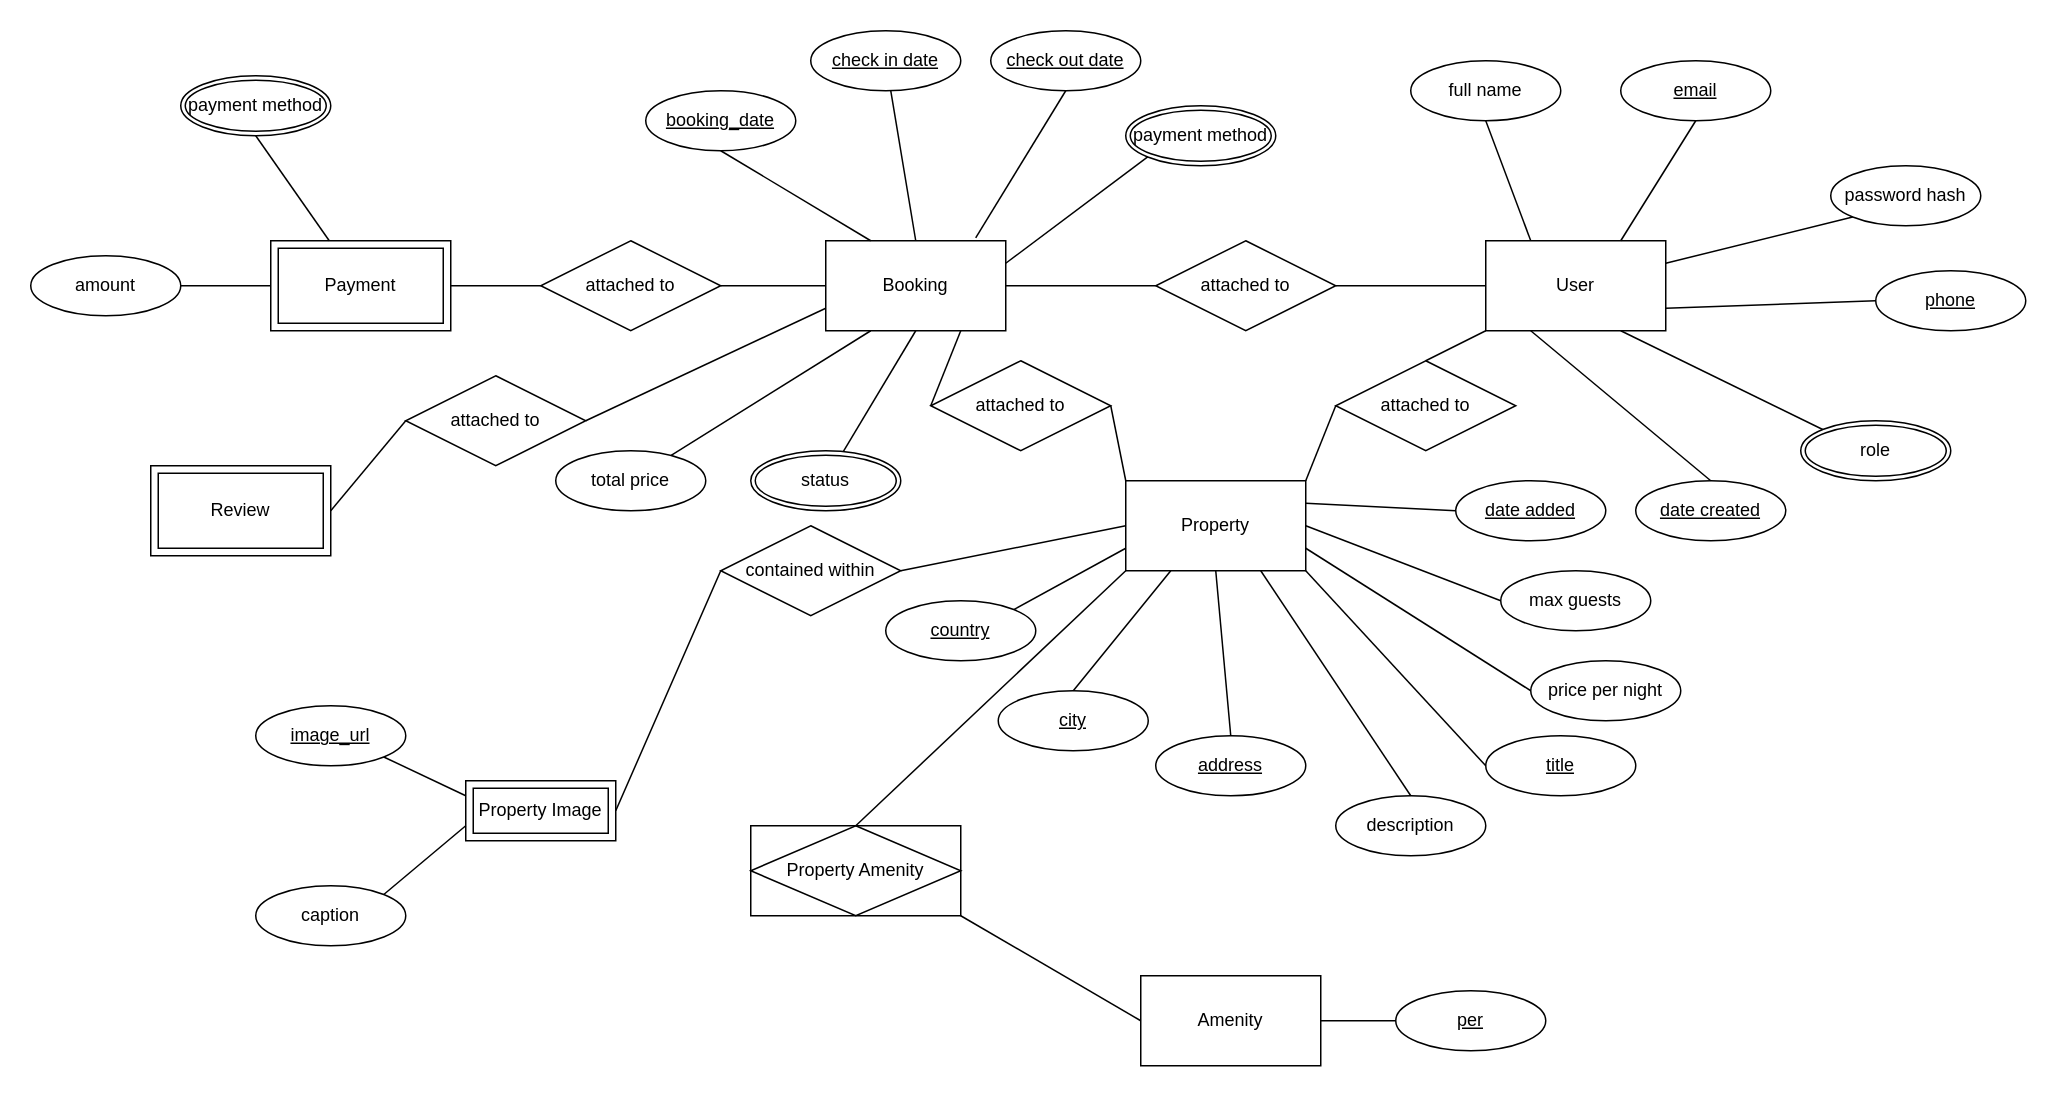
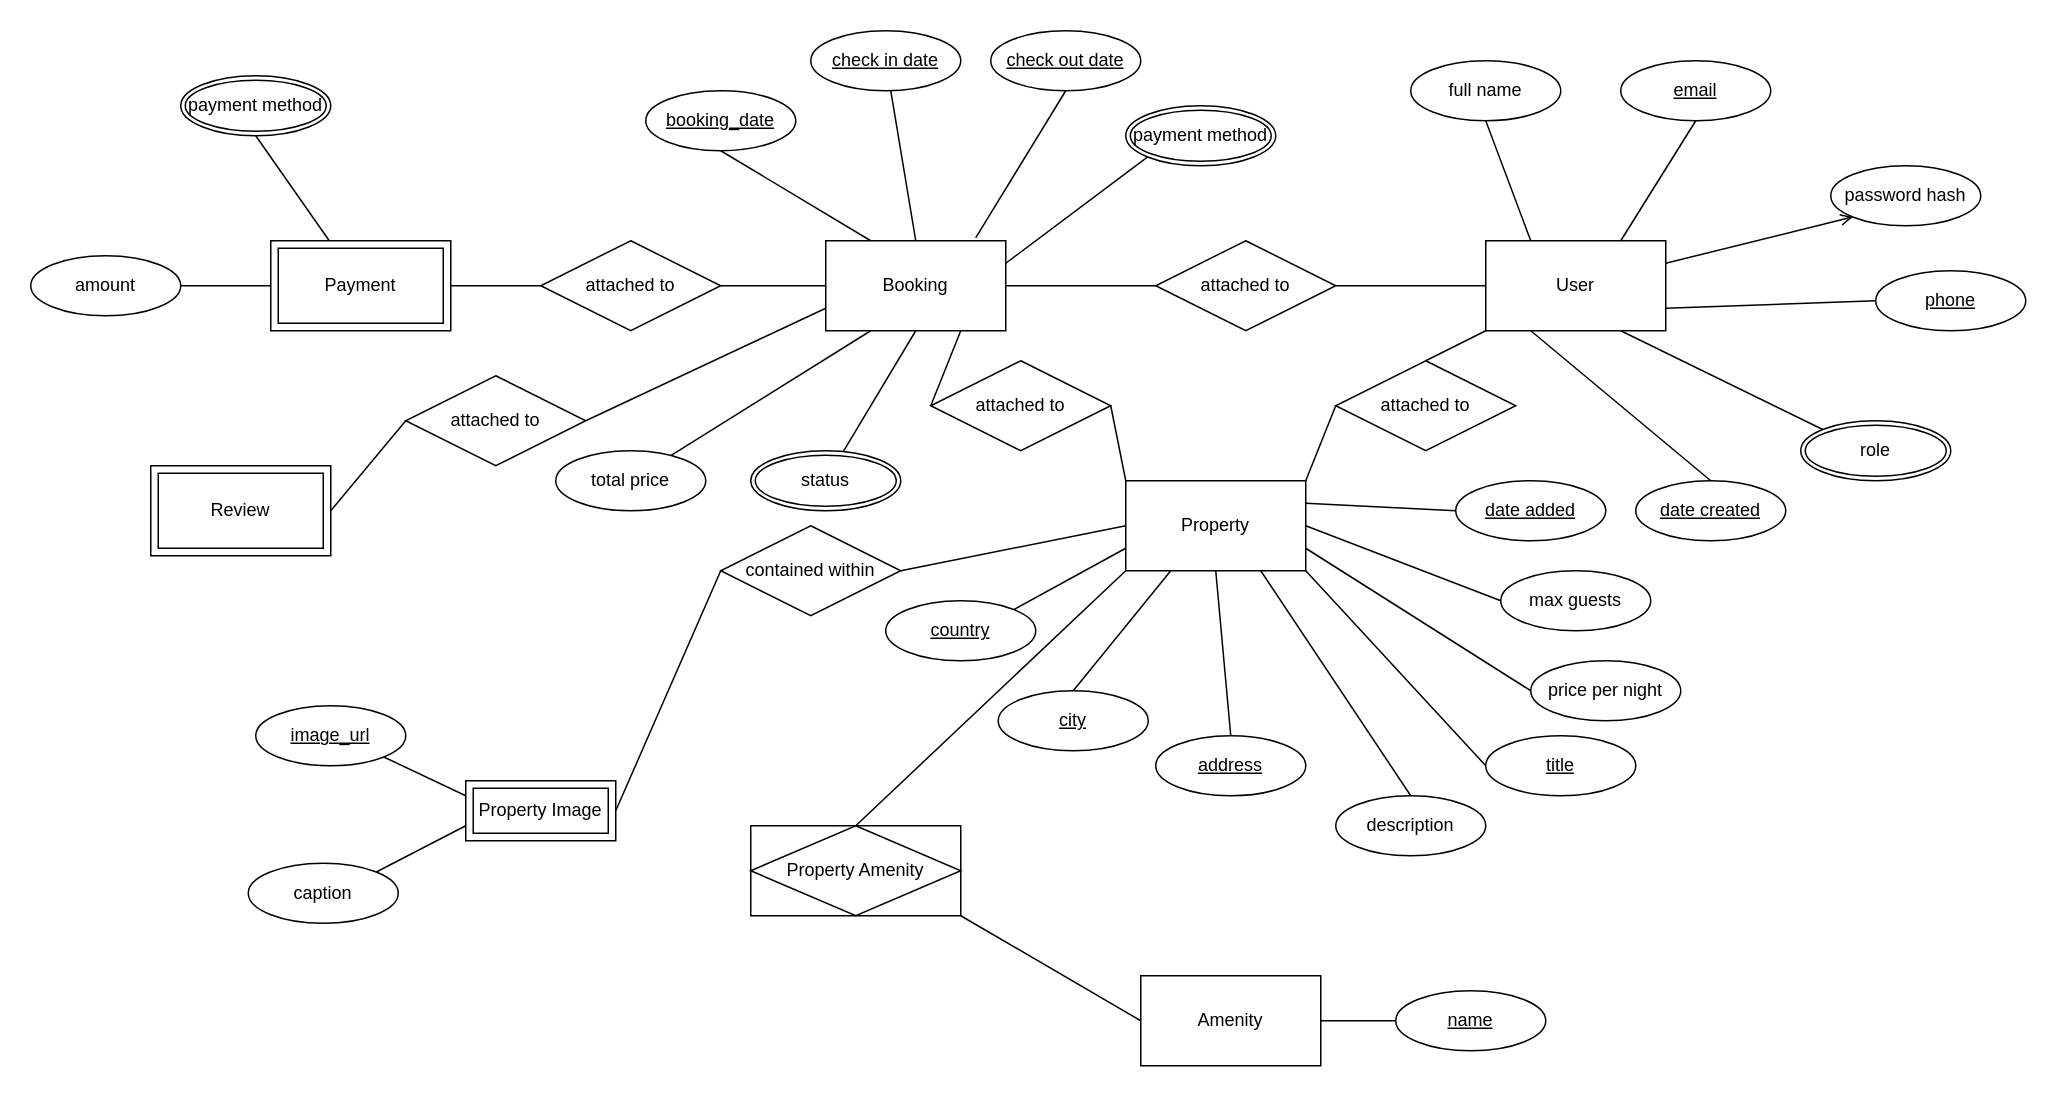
edge "password hash" -- "User": arrowhead none -> open
node "caption": moved (331, 916) -> (323, 893)
node "per": label "per" -> "name"
